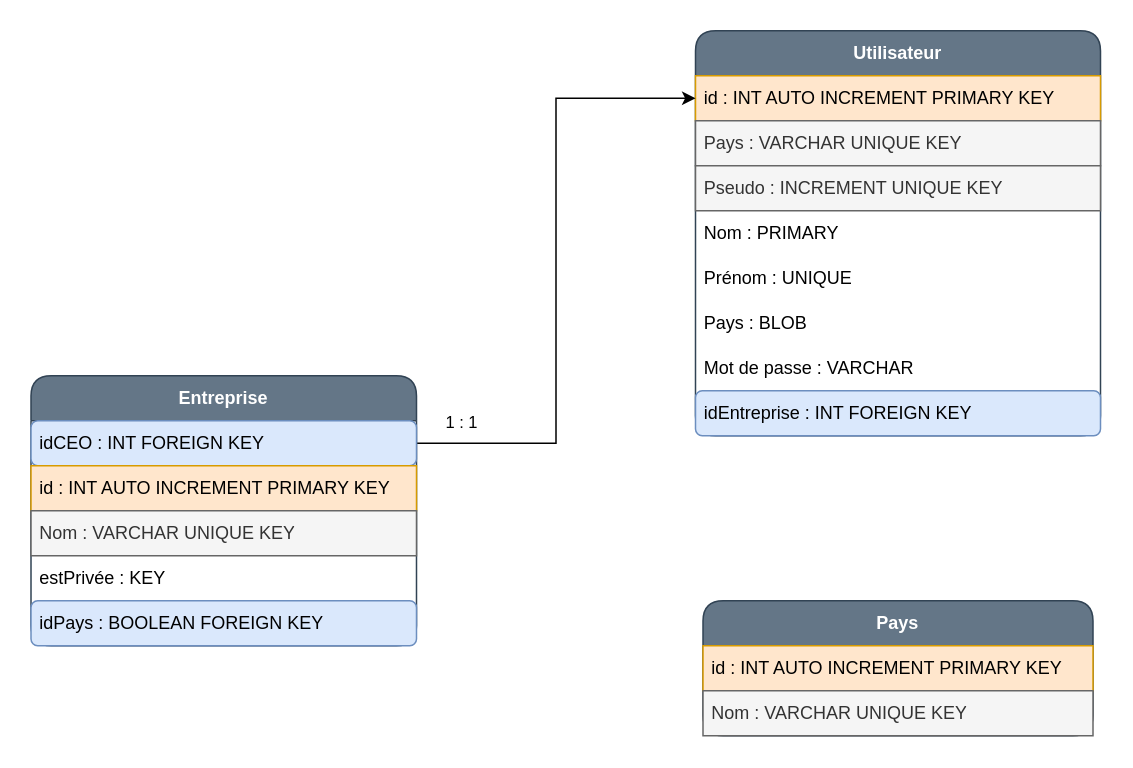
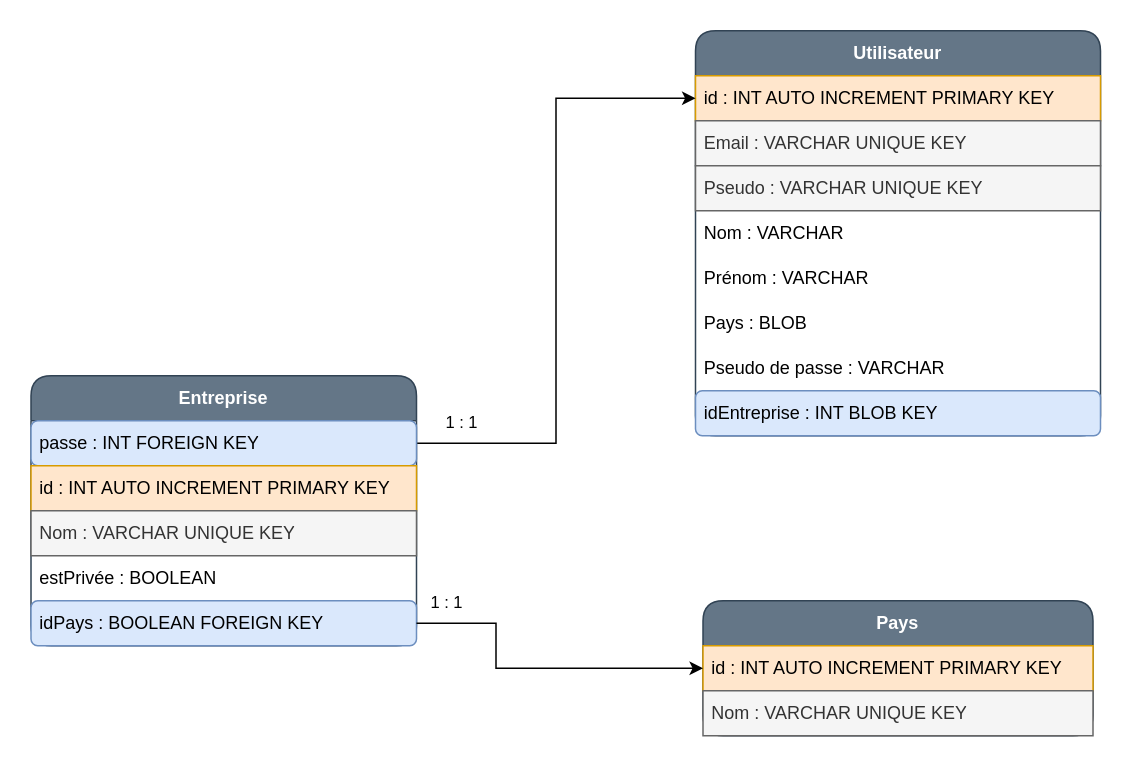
node "Pays : VARCHAR UNIQUE KEY": label "Pays : VARCHAR UNIQUE KEY" -> "Email : VARCHAR UNIQUE KEY"
node "Pseudo : INCREMENT UNIQUE KEY": label "Pseudo : INCREMENT UNIQUE KEY" -> "Pseudo : VARCHAR UNIQUE KEY"
node "Nom : PRIMARY": label "Nom : PRIMARY" -> "Nom : VARCHAR"
node "Prénom : UNIQUE": label "Prénom : UNIQUE" -> "Prénom : VARCHAR"
node "Mot de passe : VARCHAR": label "Mot de passe : VARCHAR" -> "Pseudo de passe : VARCHAR"
node "idEntreprise : INT FOREIGN KEY": label "idEntreprise : INT FOREIGN KEY" -> "idEntreprise : INT BLOB KEY"
node "idCEO : INT FOREIGN KEY": label "idCEO : INT FOREIGN KEY" -> "passe : INT FOREIGN KEY"
node "estPrivée : KEY": label "estPrivée : KEY" -> "estPrivée : BOOLEAN"
edge "idPays : BOOLEAN FOREIGN KEY" -> "Pays": added, label "1 : 1"
